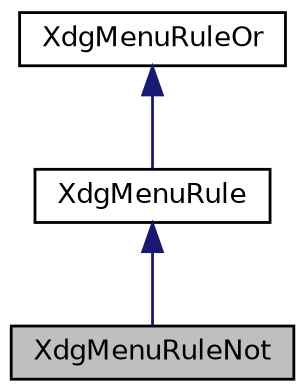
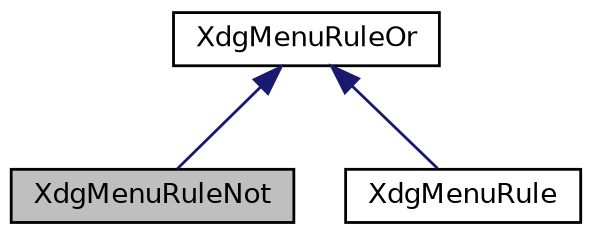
edge "XdgMenuRuleNot" -> "XdgMenuRule": now "XdgMenuRuleNot" -> "XdgMenuRuleOr"
